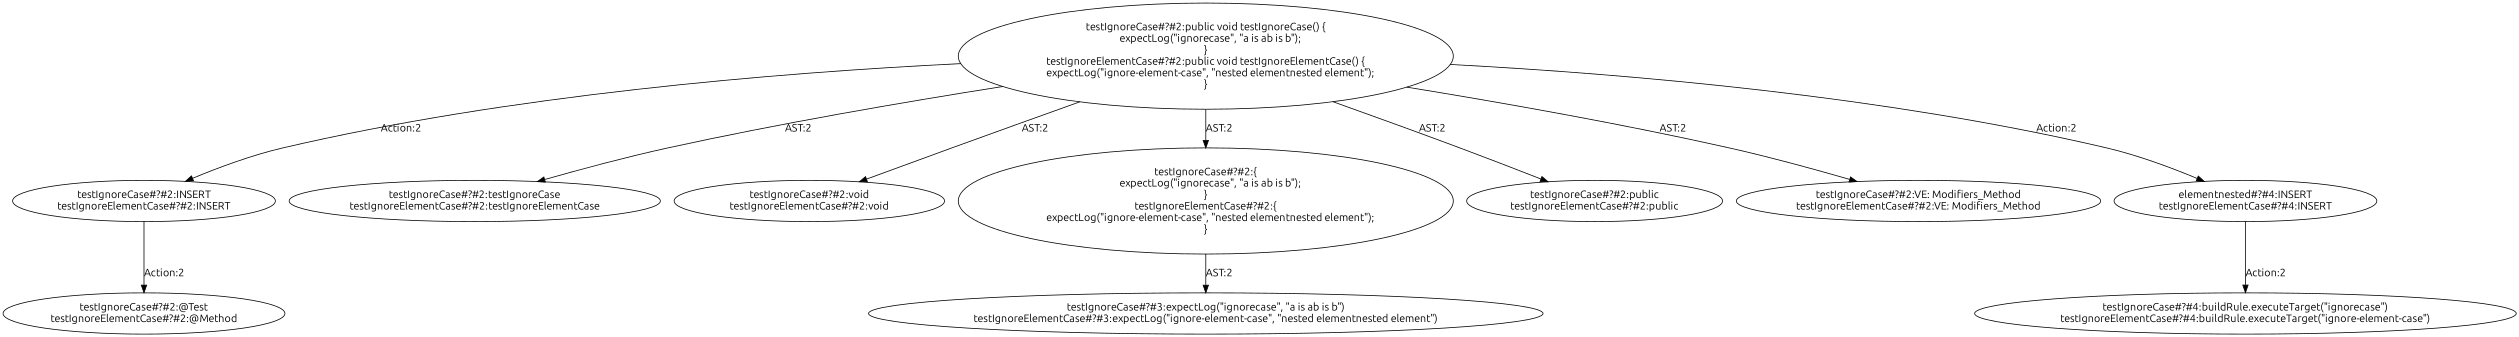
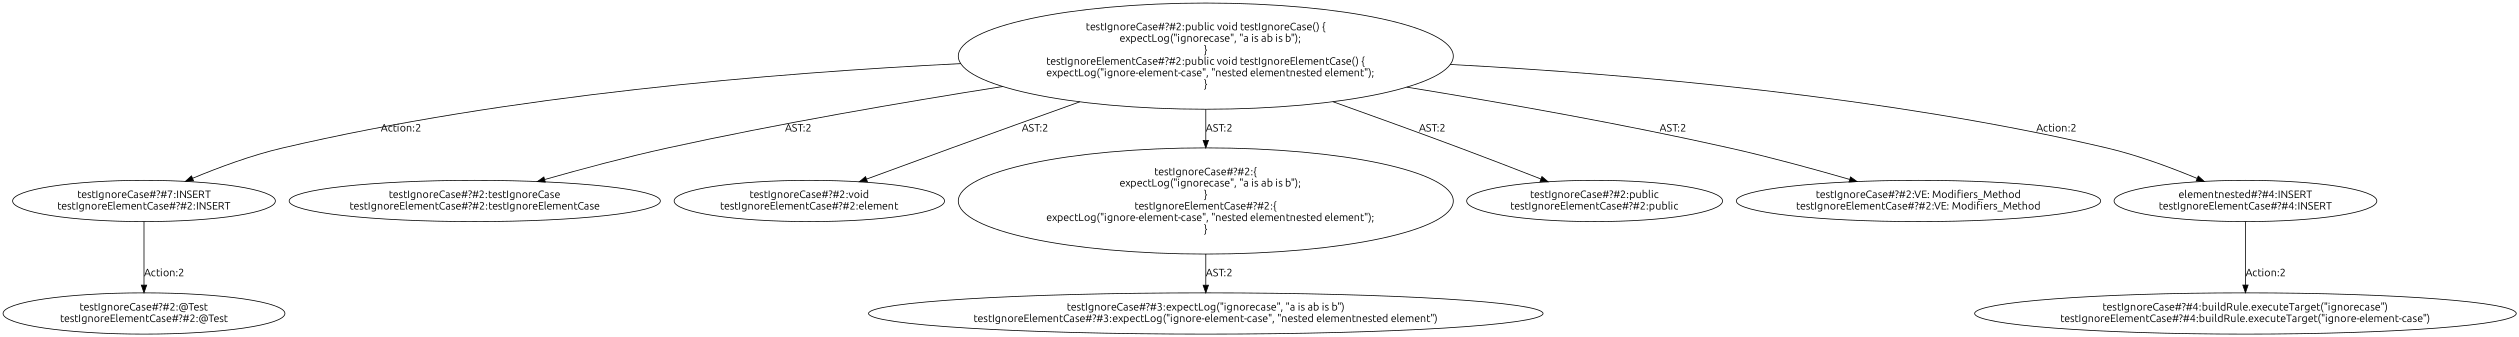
node "testIgnoreCase#?#2:INSERT testIgnoreElementCase#?#2:INSERT": label "testIgnoreCase#?#2:INSERT testIgnoreElementCase#?#2:INSERT" -> "testIgnoreCase#?#7:INSERT testIgnoreElementCase#?#2:INSERT"
node "testIgnoreCase#?#2:void testIgnoreElementCase#?#2:void": label "testIgnoreCase#?#2:void testIgnoreElementCase#?#2:void" -> "testIgnoreCase#?#2:void testIgnoreElementCase#?#2:element"
node "testIgnoreCase#?#2:@Test testIgnoreElementCase#?#2:@Method": label "testIgnoreCase#?#2:@Test testIgnoreElementCase#?#2:@Method" -> "testIgnoreCase#?#2:@Test testIgnoreElementCase#?#2:@Test"
